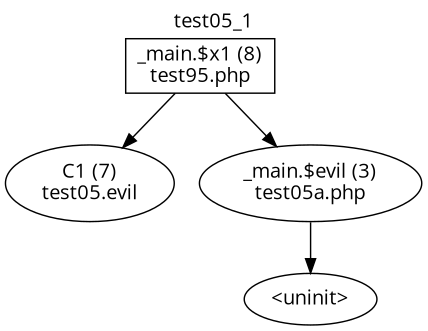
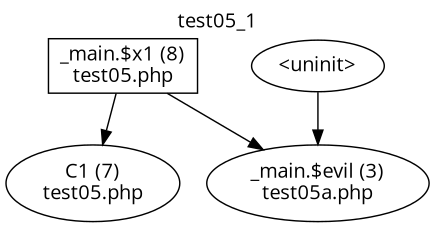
node "_main.$x1 (8) test95.php": label "_main.$x1 (8) test95.php" -> "_main.$x1 (8) test05.php"
node "C1 (7) test05.evil": label "C1 (7) test05.evil" -> "C1 (7) test05.php"
edge "_main.$evil (3) test05a.php" -> "<uninit>": reversed
